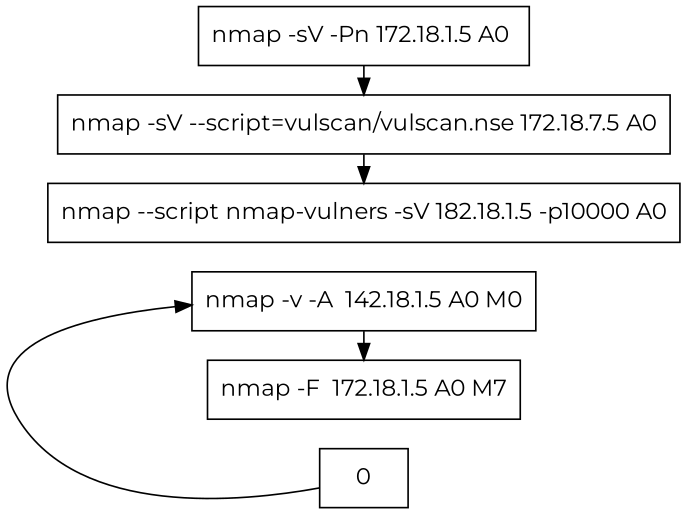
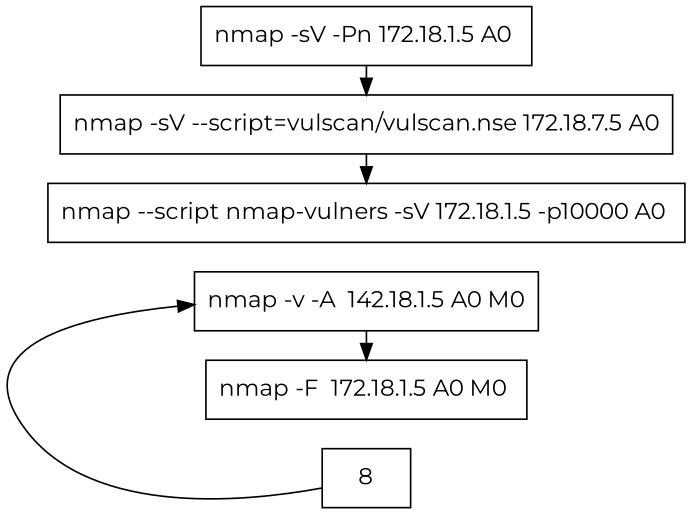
node "nmap --script nmap-vulners -sV 182.18.1.5 -p10000 A0": label "nmap --script nmap-vulners -sV 182.18.1.5 -p10000 A0" -> "nmap --script nmap-vulners -sV 172.18.1.5 -p10000 A0"
node "nmap -F  172.18.1.5 A0 M7": label "nmap -F  172.18.1.5 A0 M7" -> "nmap -F  172.18.1.5 A0 M0"
node "0": label "0" -> "8"
